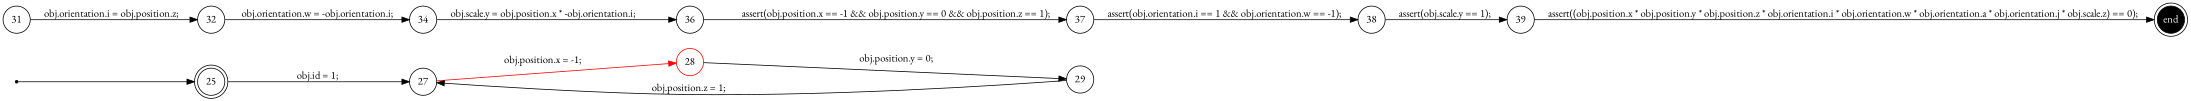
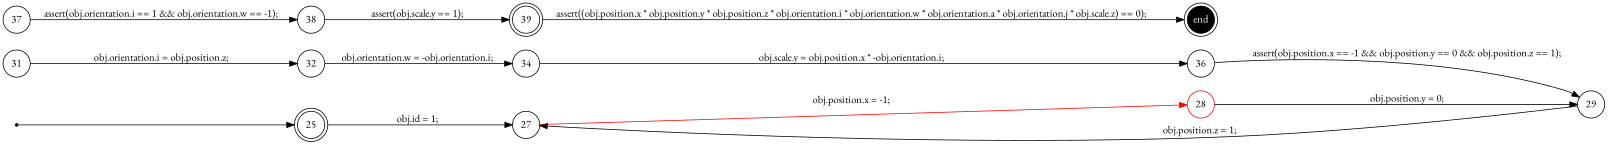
edge "36" -> "37": now "36" -> "29"
node "39": shape circle -> doublecircle
